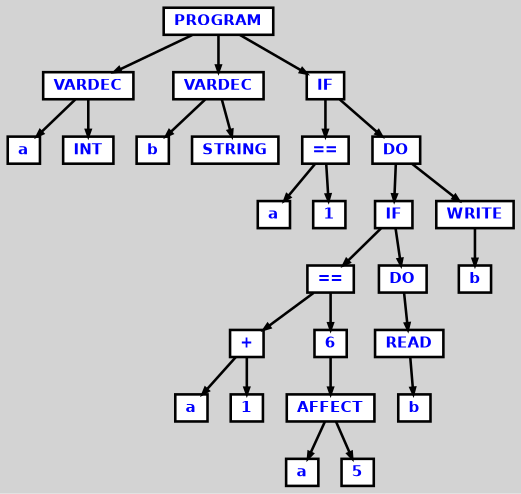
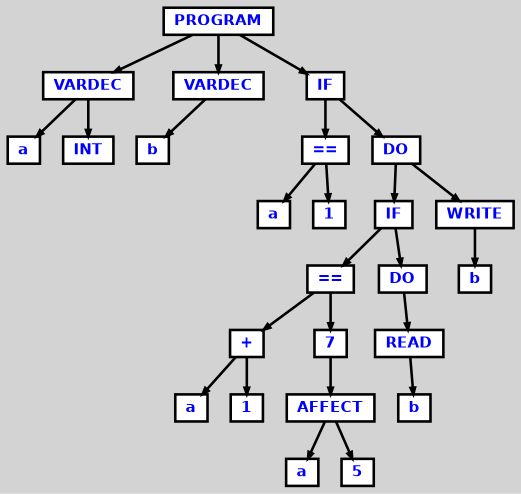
node "STRING": removed
node "6": label "6" -> "7"
